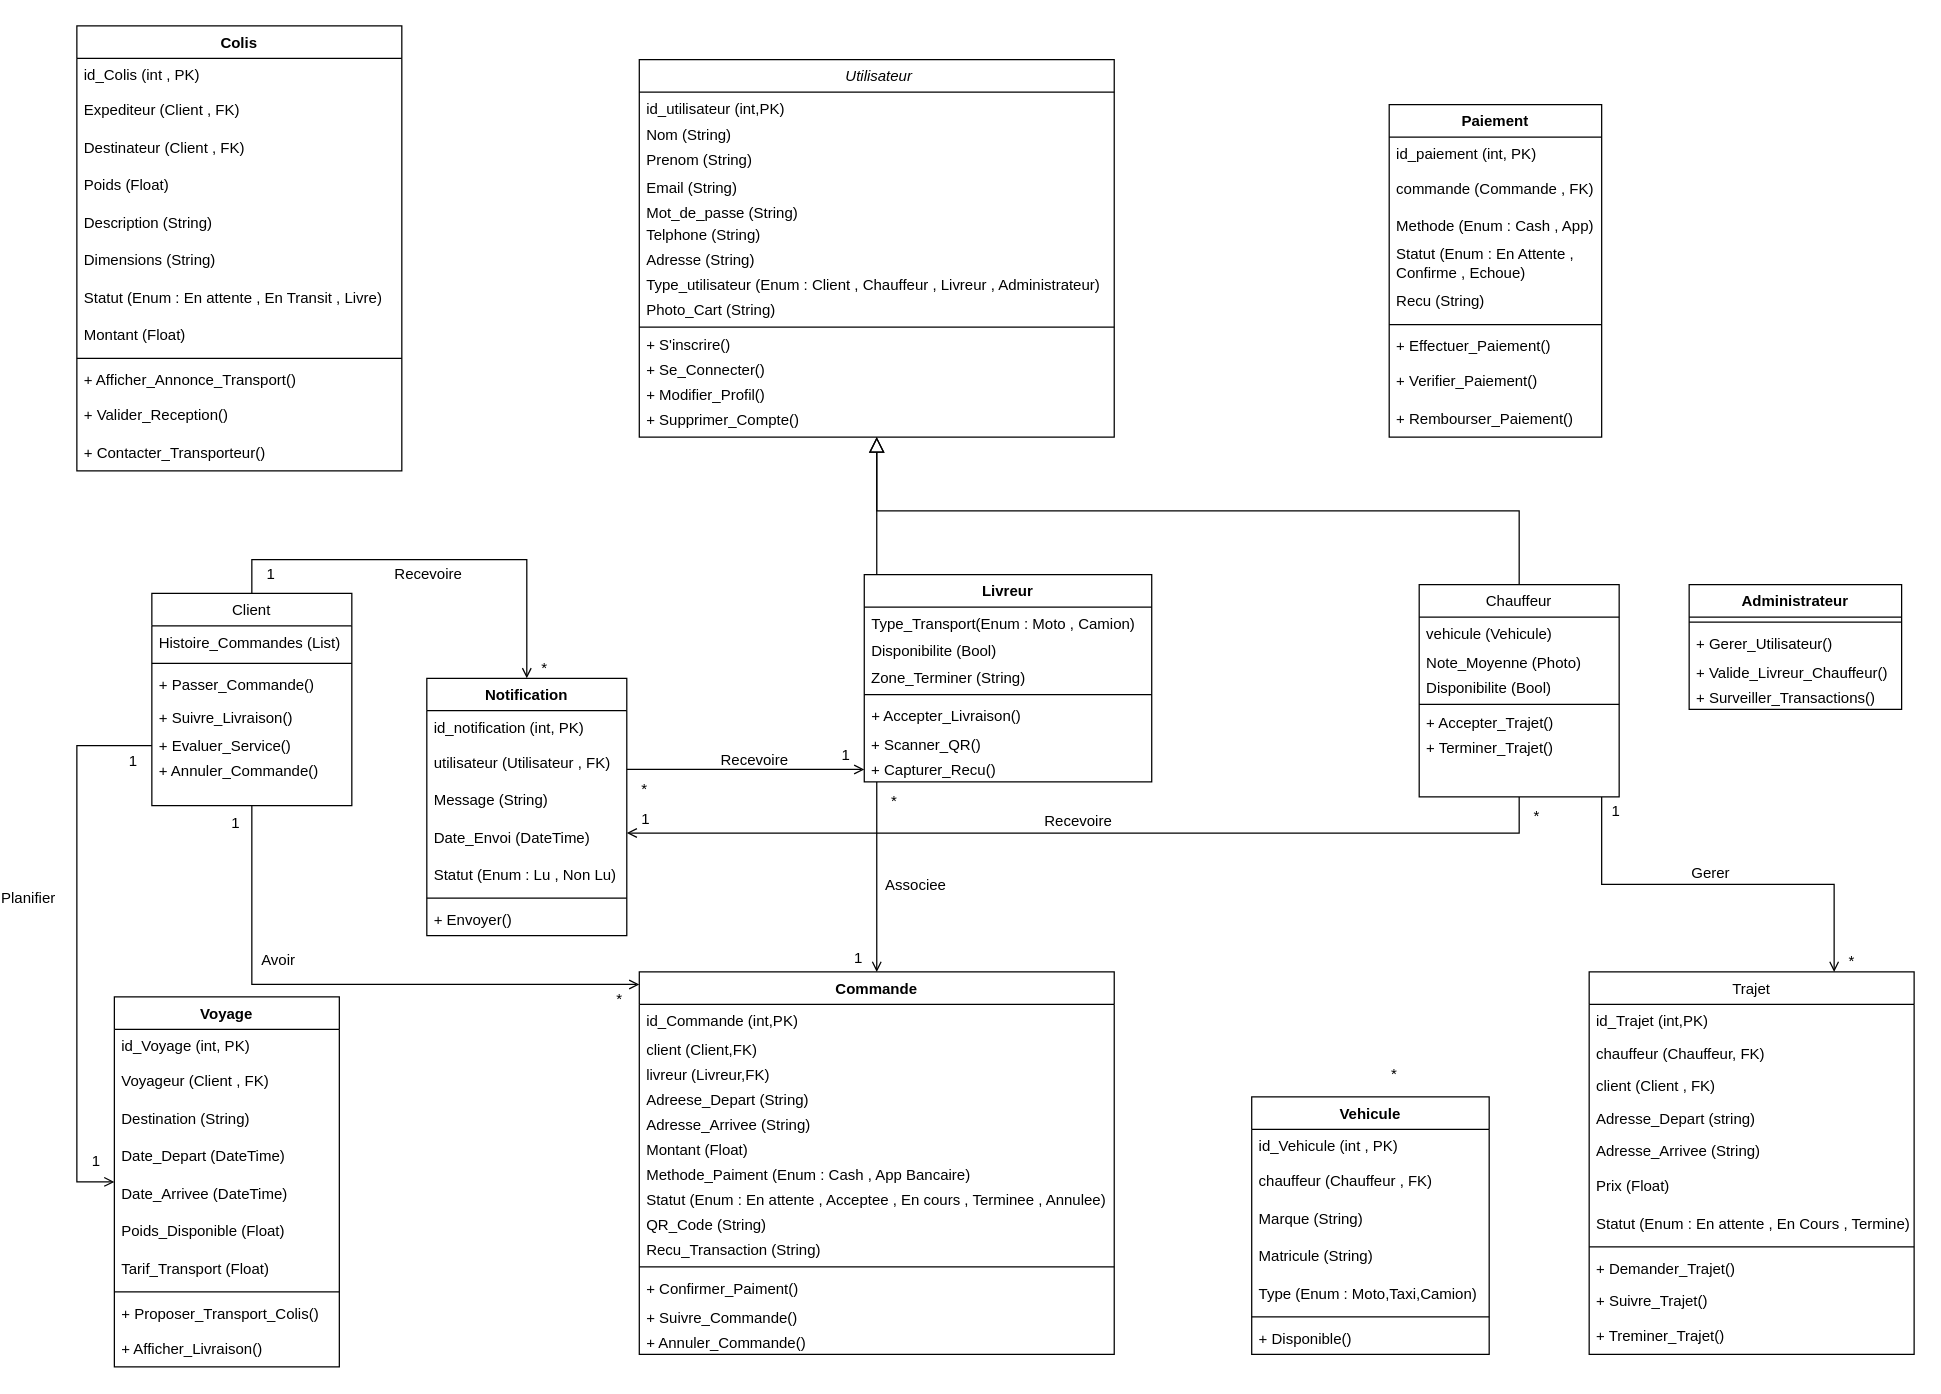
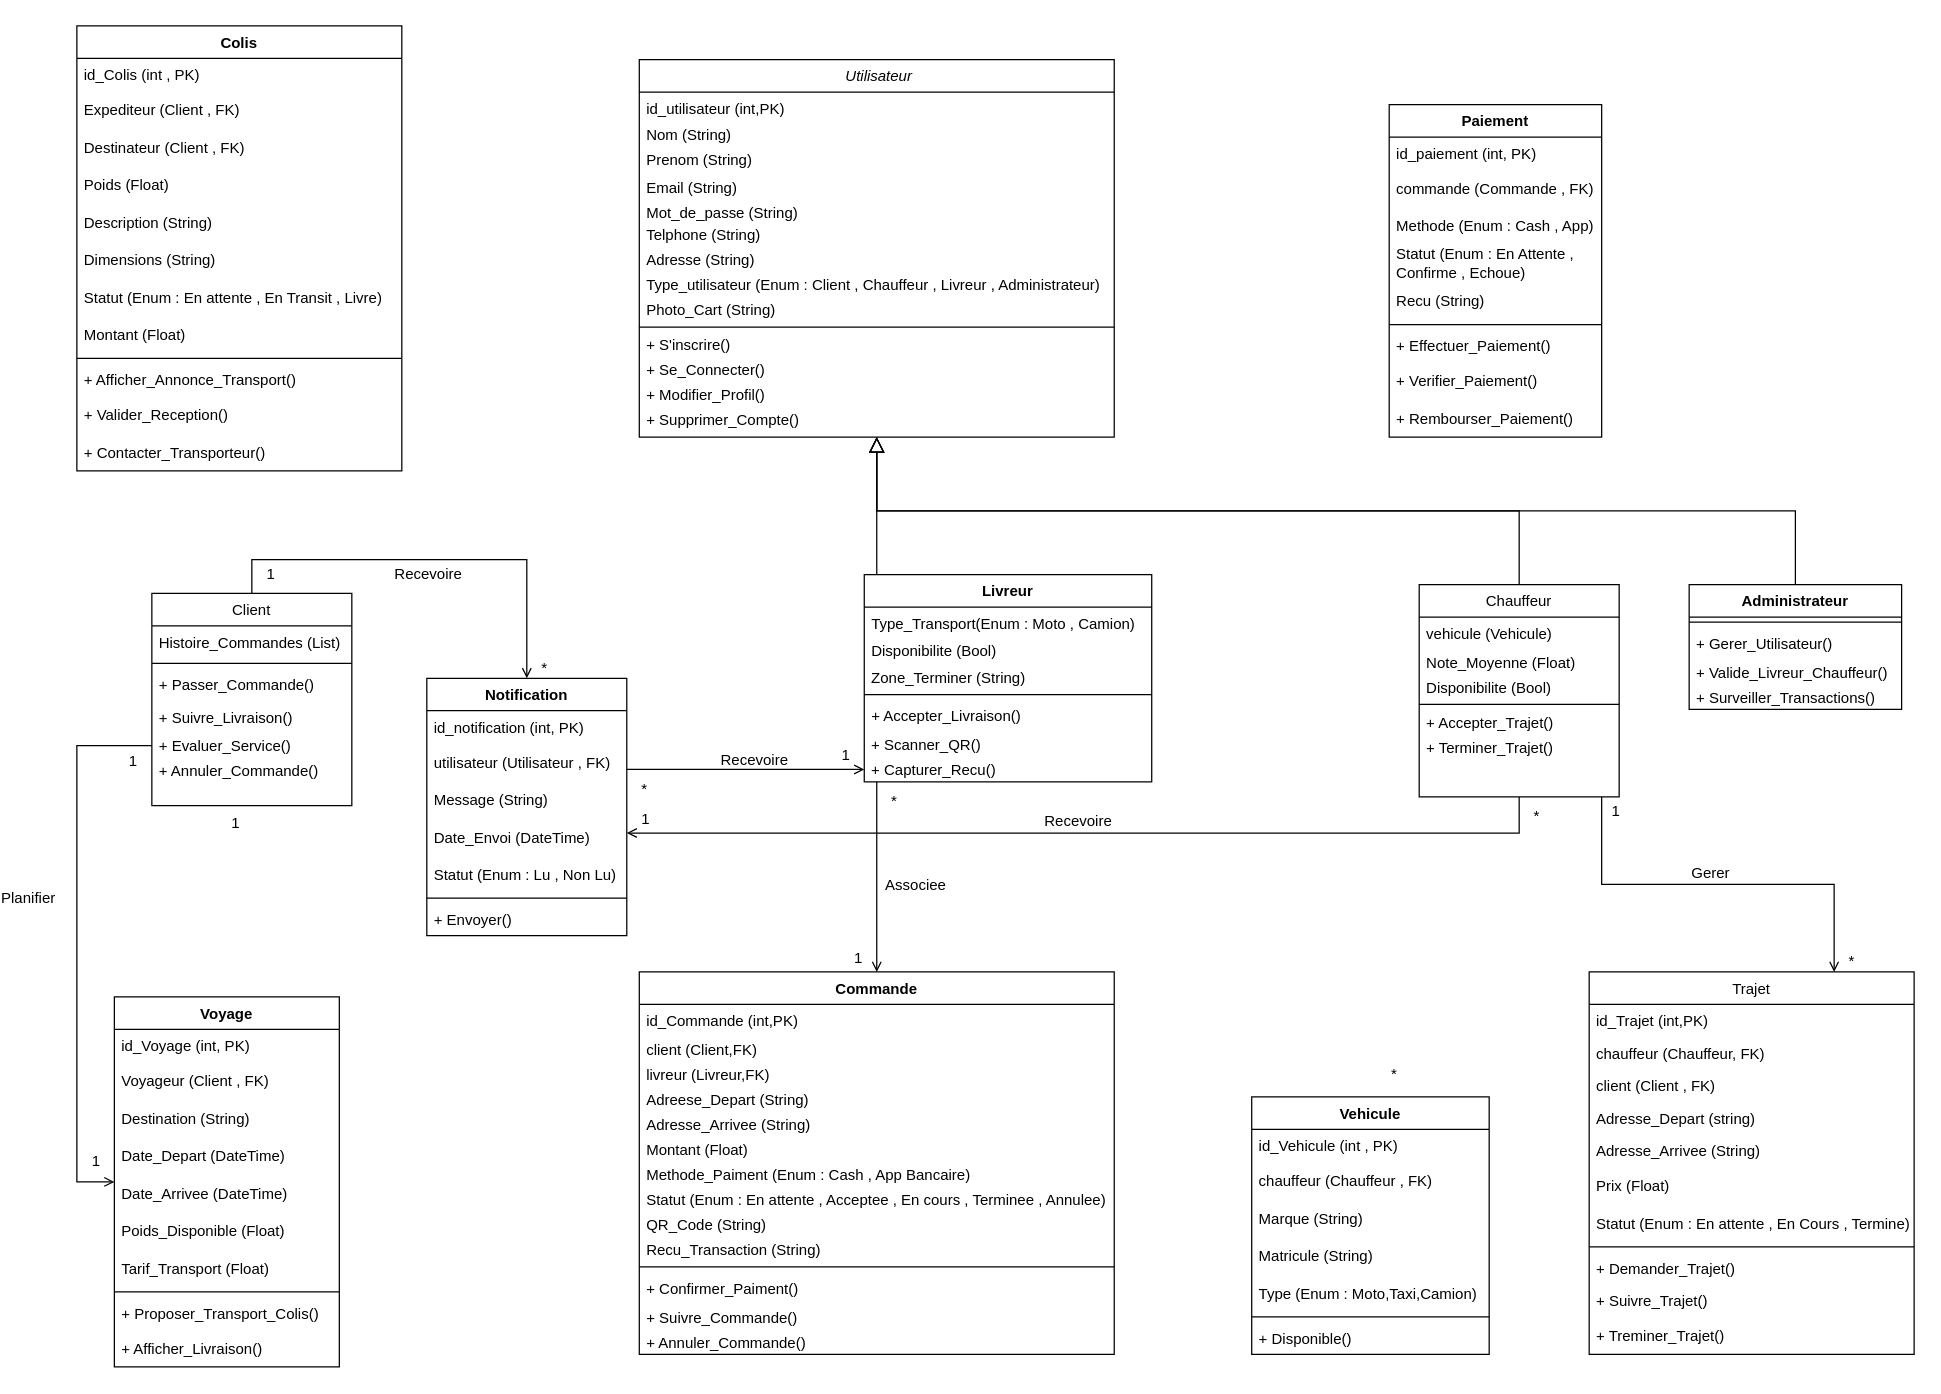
edge "Administrateur" -> "Utilisateur": added
node "Note_Moyenne (Photo)": label "Note_Moyenne (Photo)" -> "Note_Moyenne (Float)"
edge "Client" -> "Commande": removed, labels "*", "Avoir"
